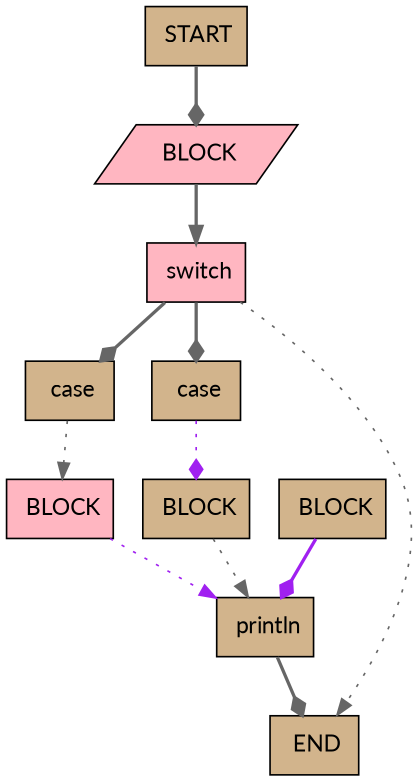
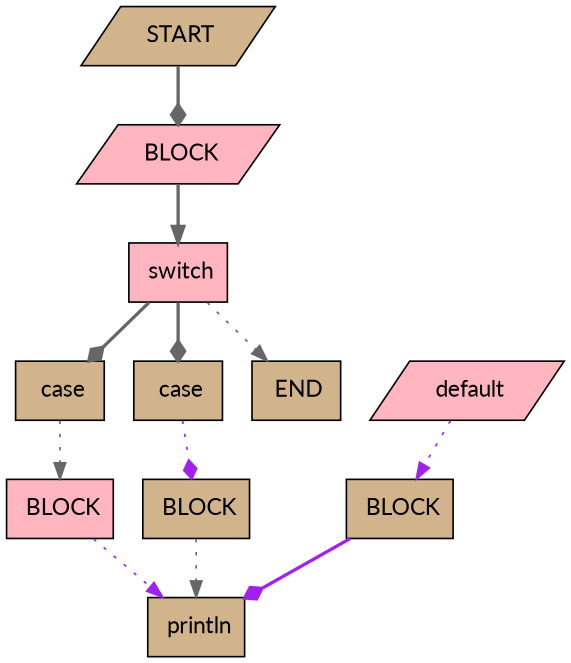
node "START": shape box -> parallelogram
node "default": added
edge "println" -> "END": removed
